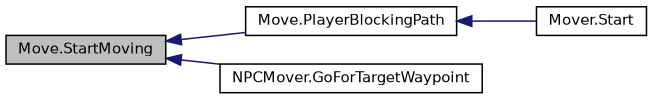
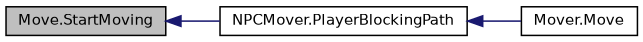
node "Move.PlayerBlockingPath": label "Move.PlayerBlockingPath" -> "NPCMover.PlayerBlockingPath"
node "Mover.Start": label "Mover.Start" -> "Mover.Move"
node "NPCMover.GoForTargetWaypoint": removed
